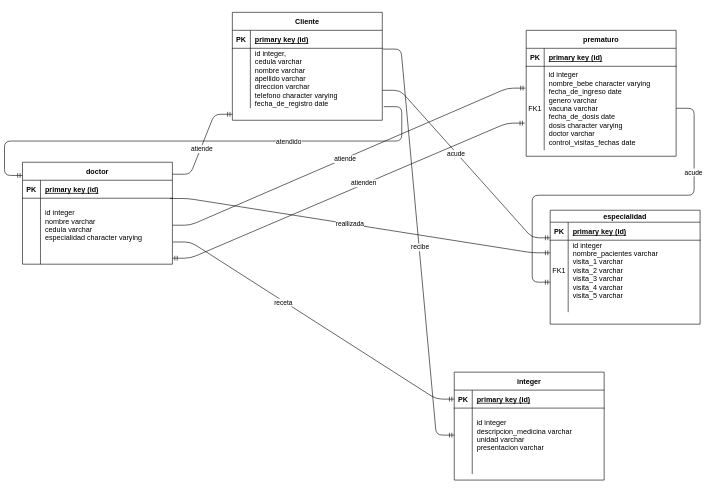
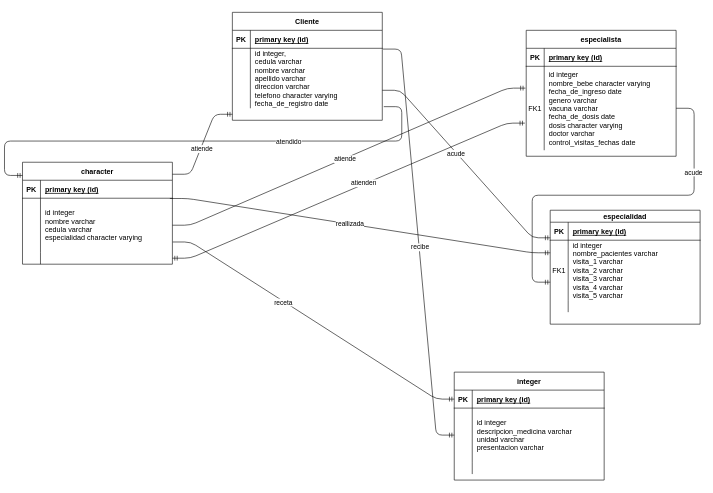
node "prematuro": label "prematuro" -> "especialista"
node "doctor": label "doctor" -> "character"
